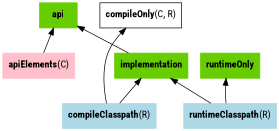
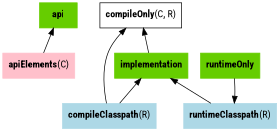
edge "implementation" -> "api": now "implementation" -> "compileOnly"
edge "runtimeClasspath" -> "runtimeOnly": reversed
